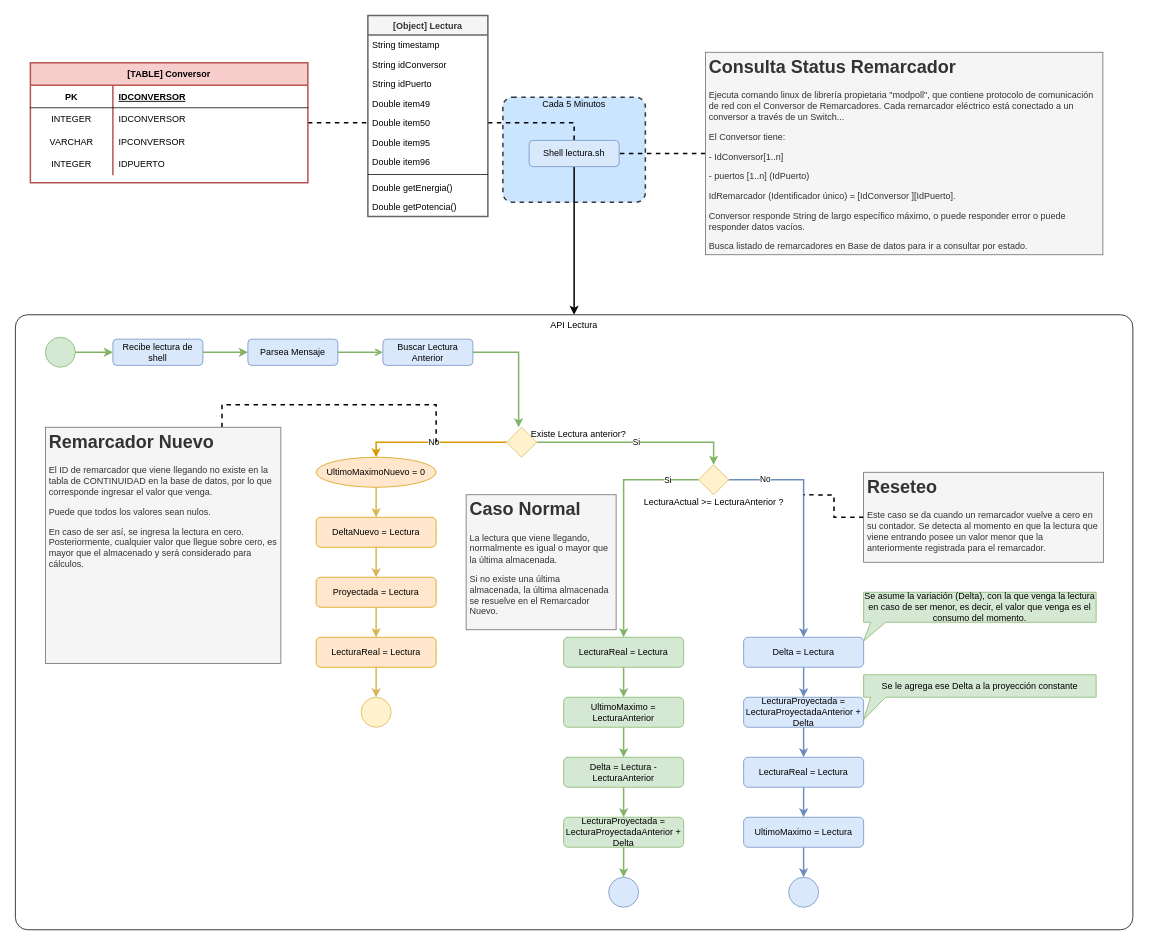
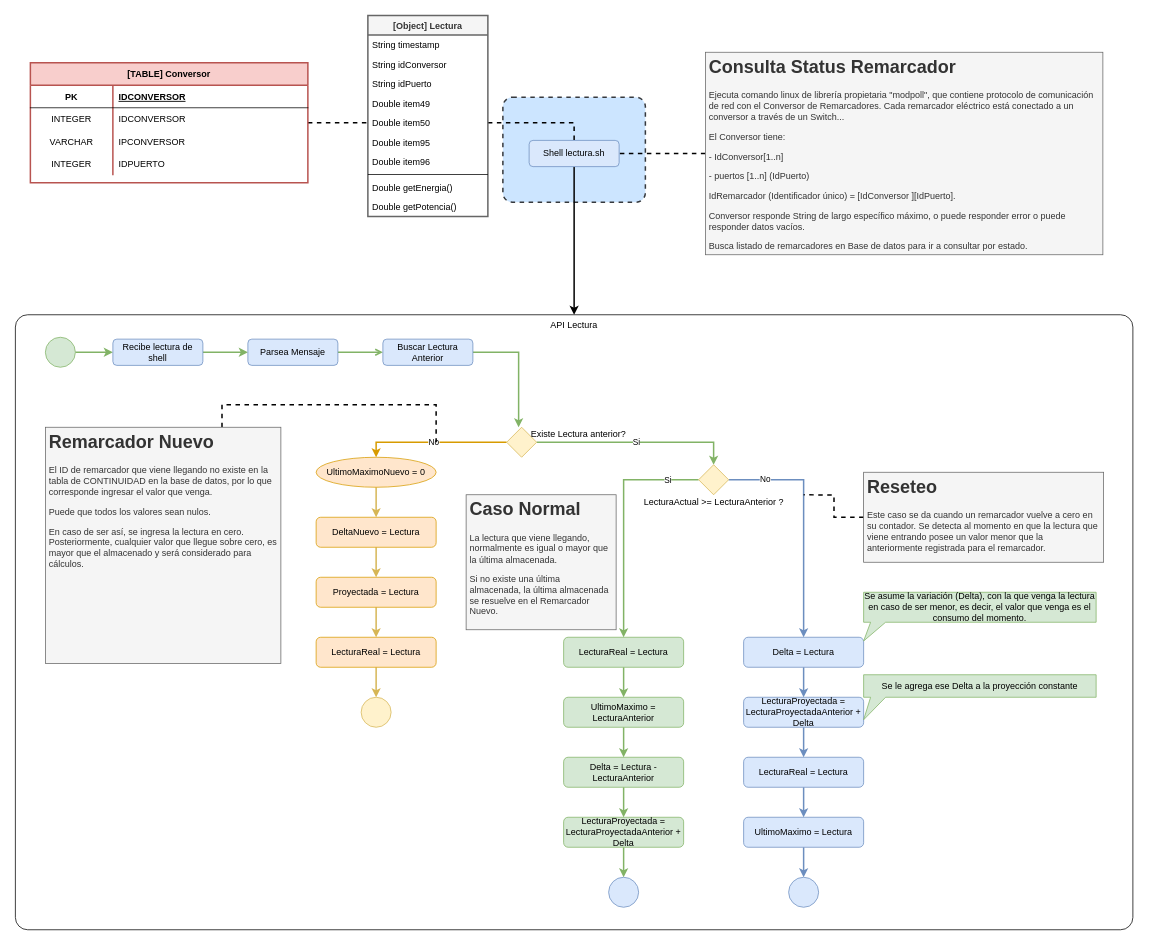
node "Cada 5 Minutos": removed
